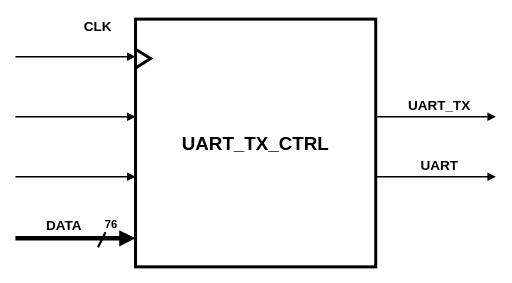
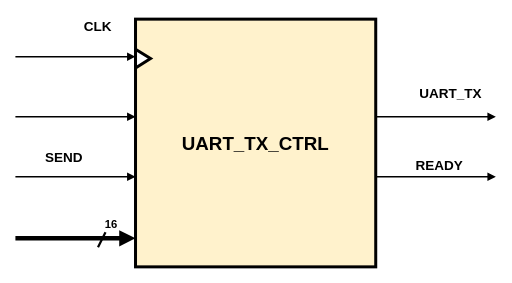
node "UART_TX": moved (439, 105) -> (450, 94)
node "UART_TX_CTRL": fillcolor #ffffff -> #fff2cc
node "SEND": added
node "UART": label "UART" -> "READY"
node "76": label "76" -> "16"
node "DATA": removed
